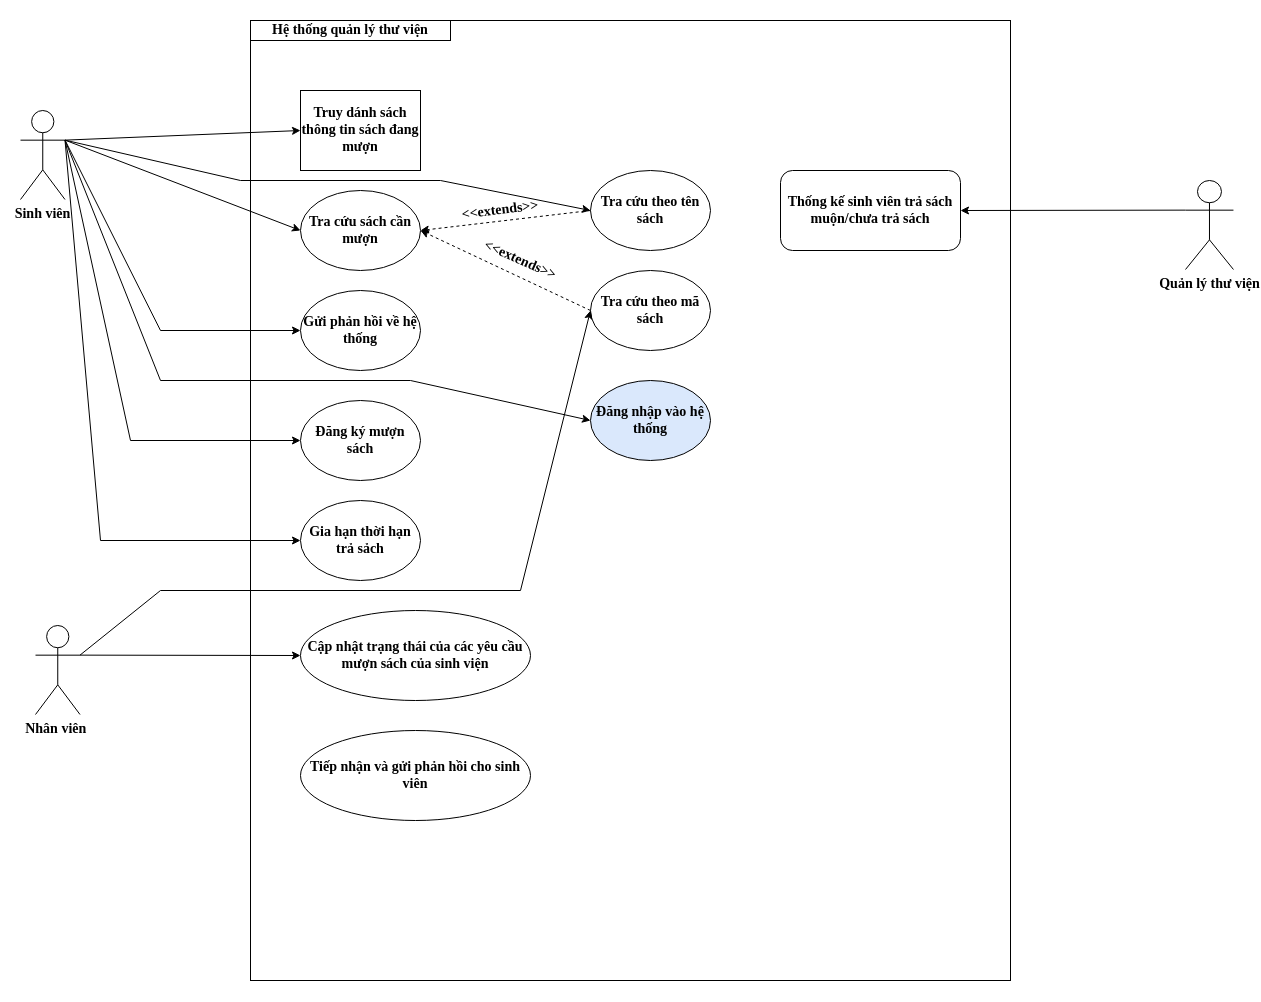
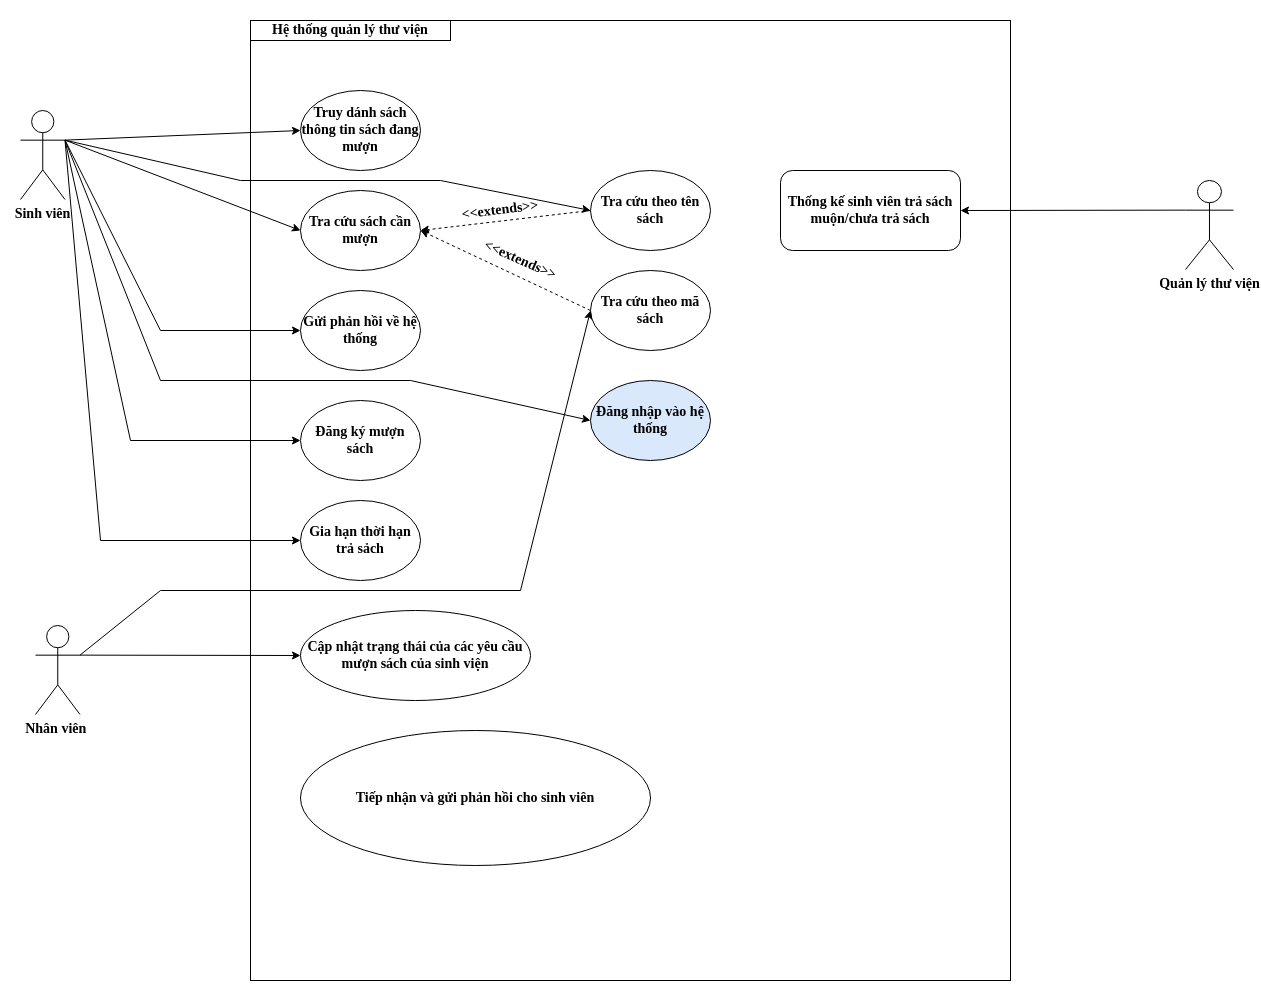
node "Truy dánh sách thông tin sách đang mượn": shape rectangle -> ellipse
node "Tiếp nhận và gửi phản hồi cho sinh viên": size 230x90 -> 350x135
